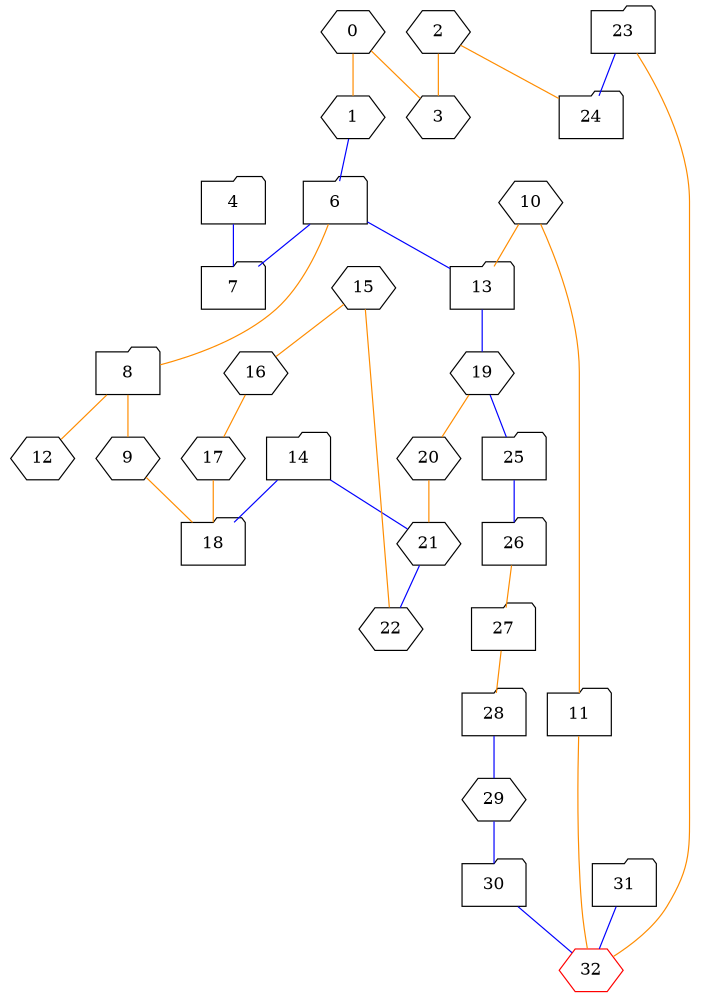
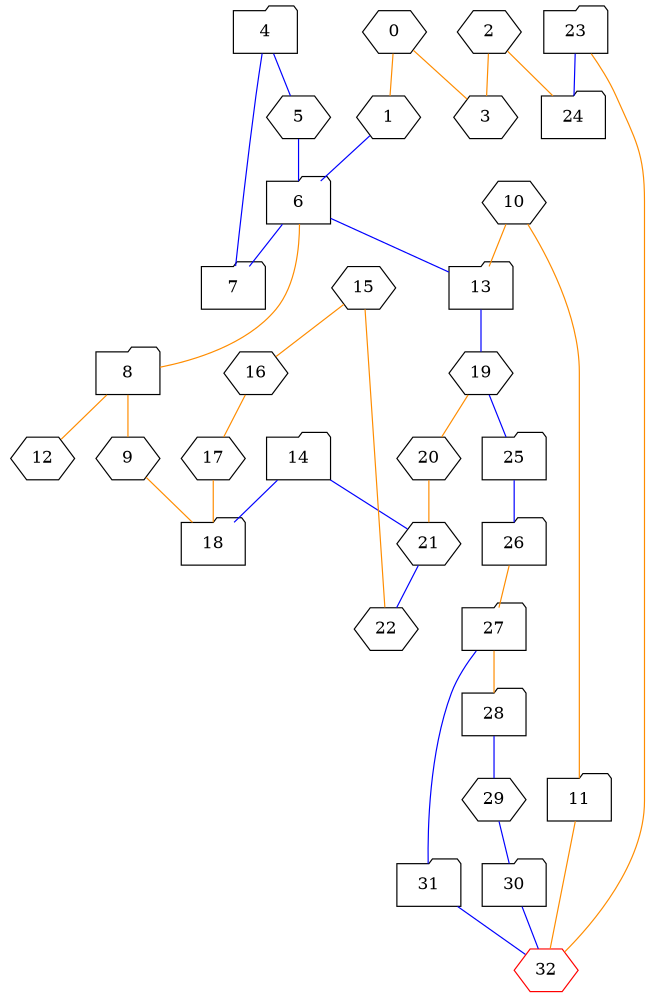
node "5": added
edge "27" -- "31": added
